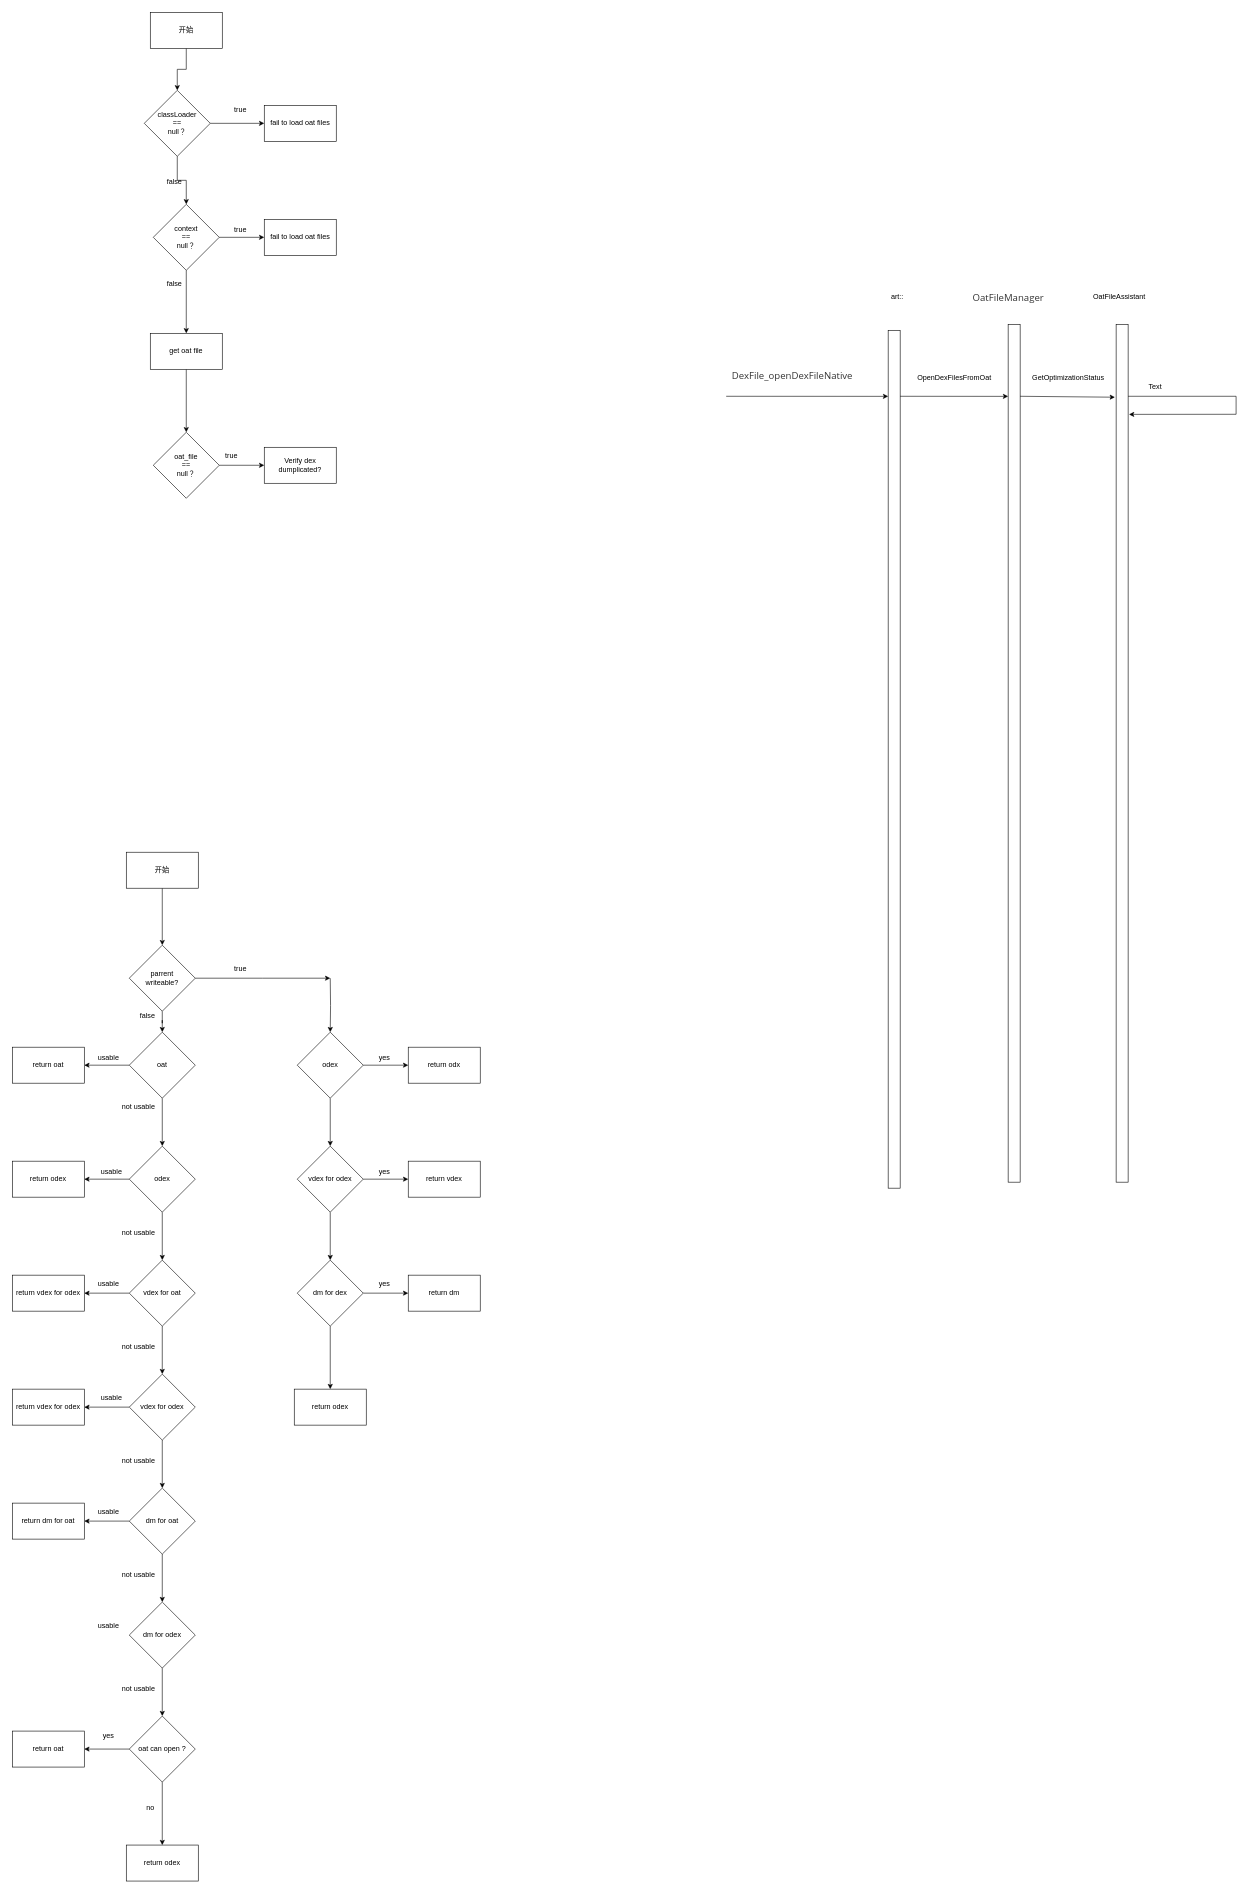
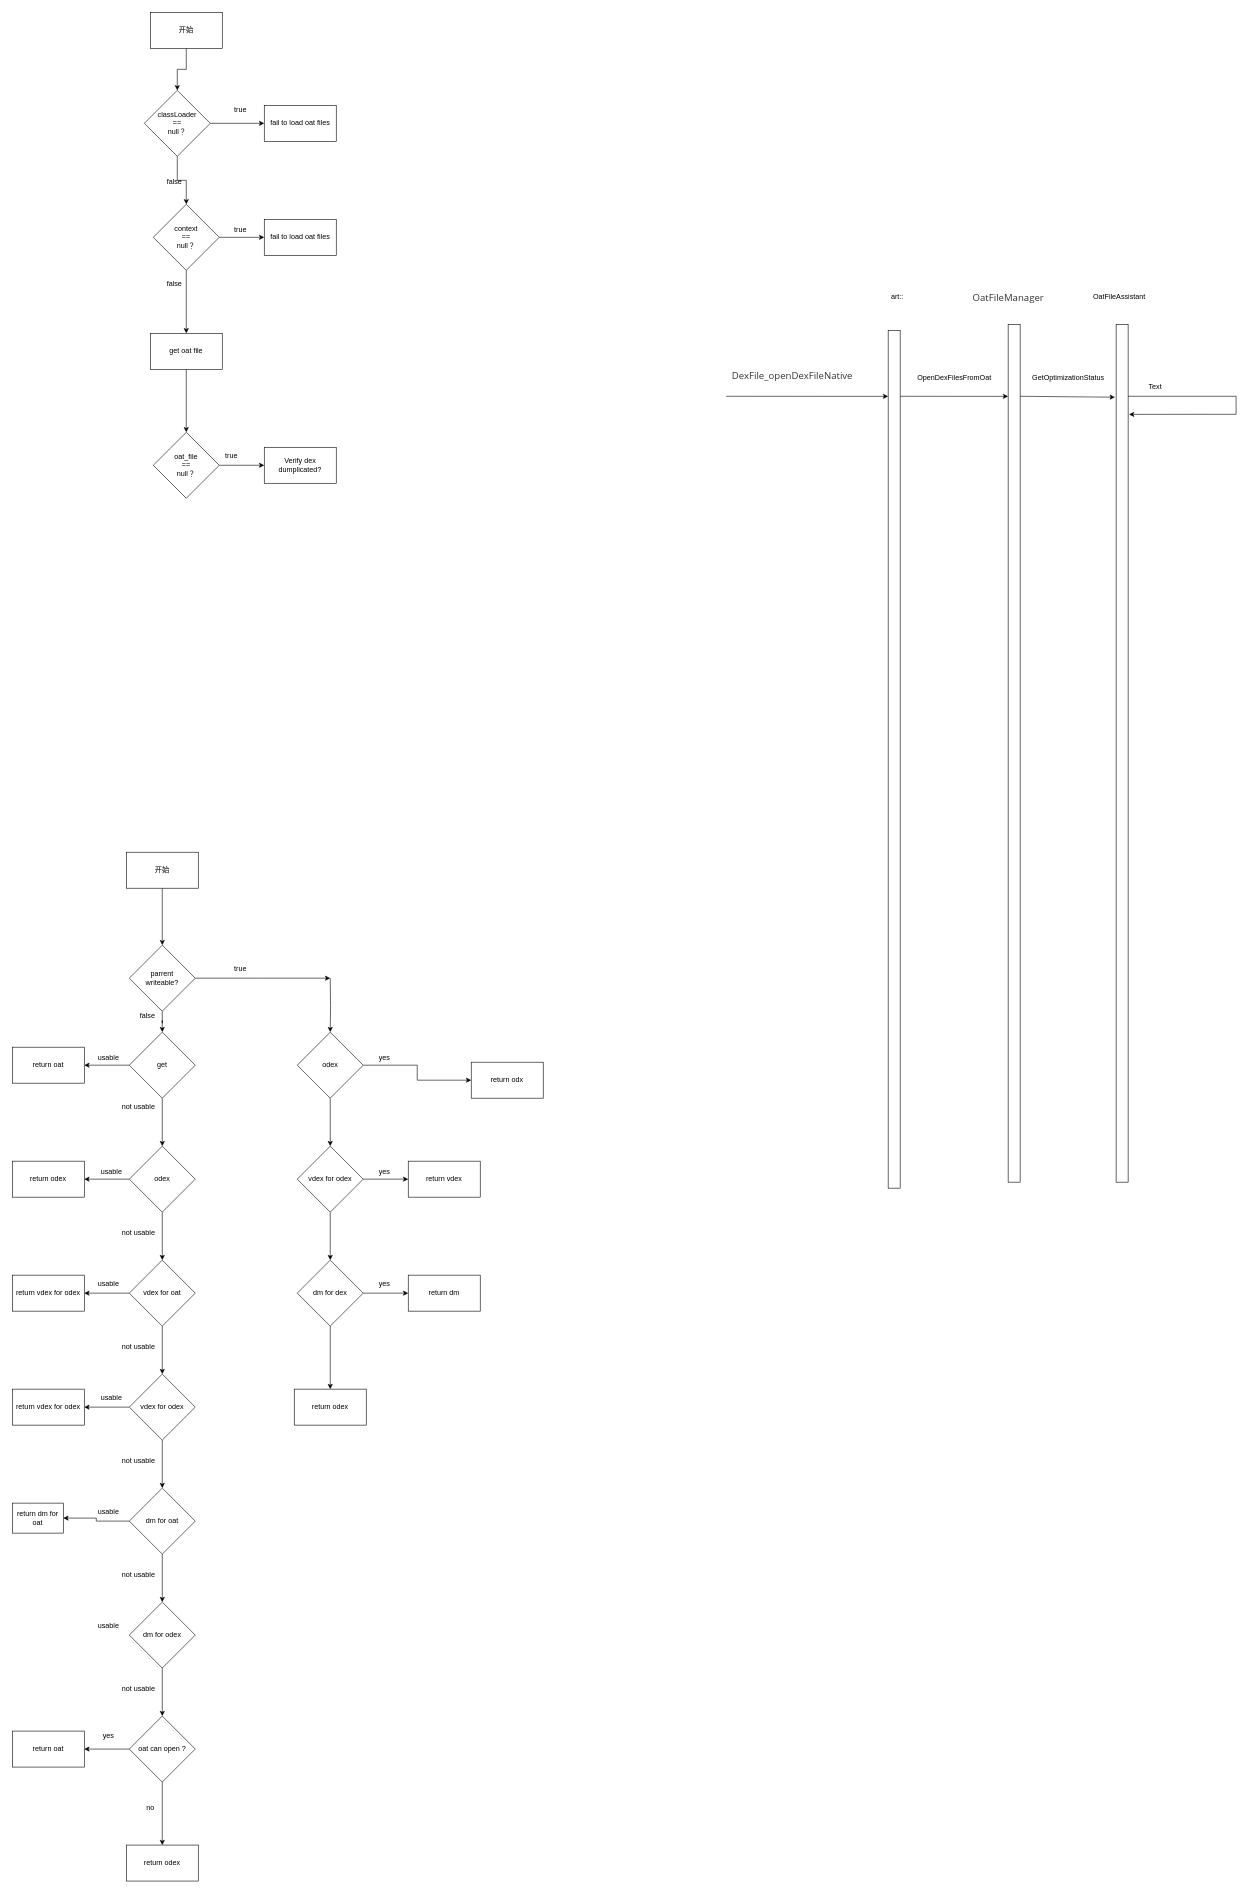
node "oat": label "oat" -> "get"
node "return odx": moved (444, 1065) -> (507, 1080)
node "return dm for oat": size 72x36 -> 51x30
